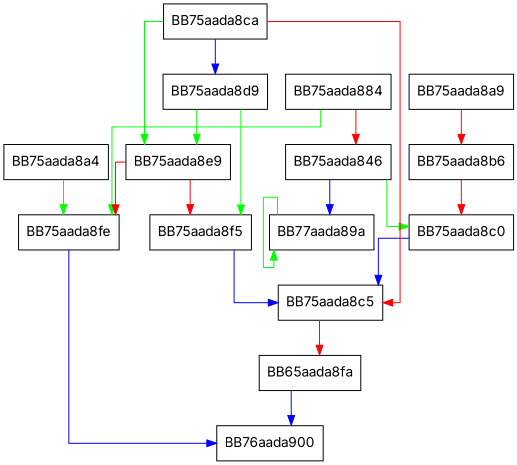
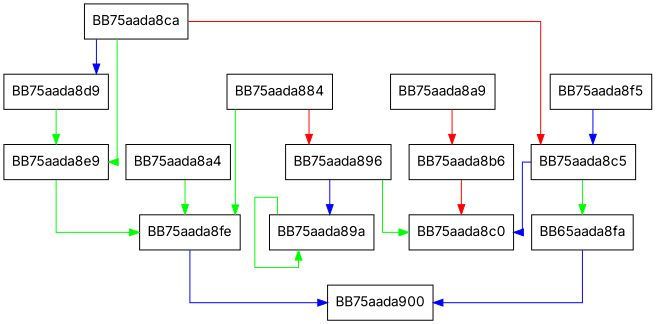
edge "BB75aada8d9" -> "BB75aada8f5": removed
node "BB75aada846": label "BB75aada846" -> "BB75aada896"
edge "BB75aada8e9" -> "BB75aada8fe": color red -> green
edge "BB75aada8e9" -> "BB75aada8f5": removed
node "BB77aada89a": label "BB77aada89a" -> "BB75aada89a"
edge "BB75aada8c0" -> "BB75aada8c5": reversed
edge "BB75aada8c5" -> "BB65aada8fa": color red -> green
node "BB76aada900": label "BB76aada900" -> "BB75aada900"
